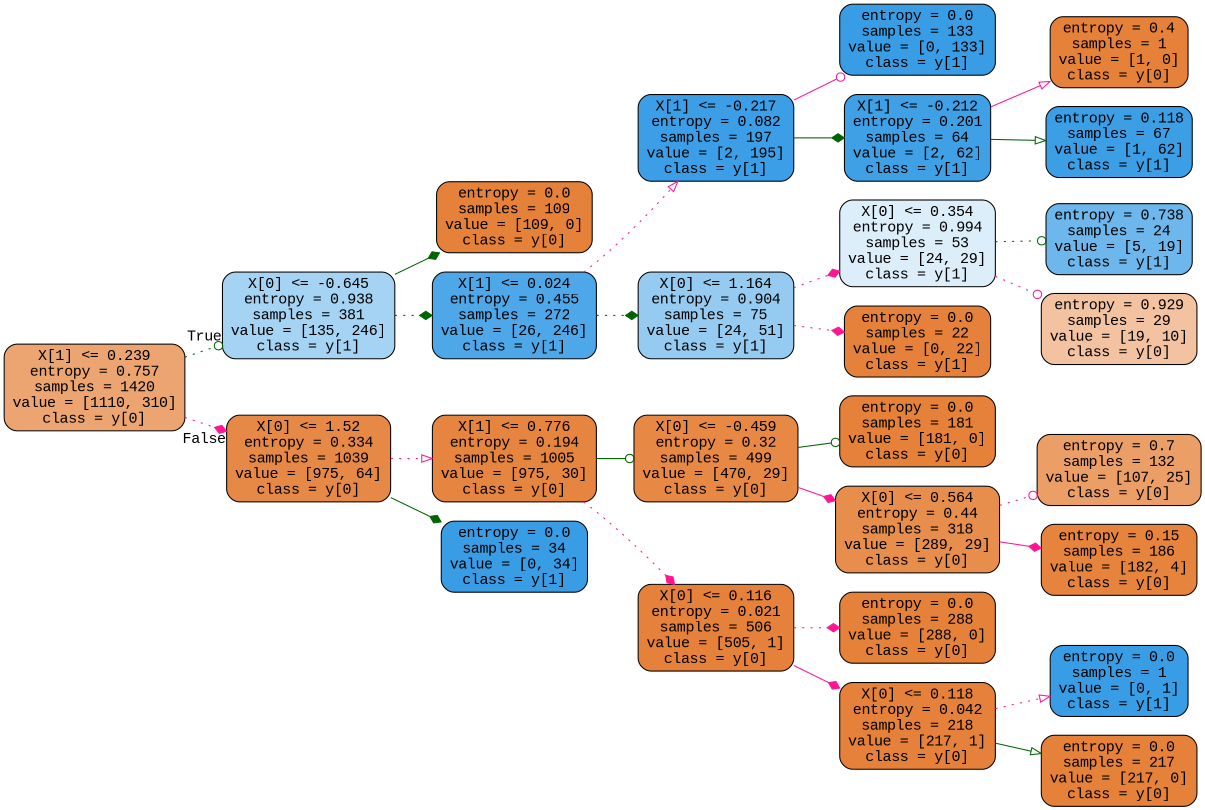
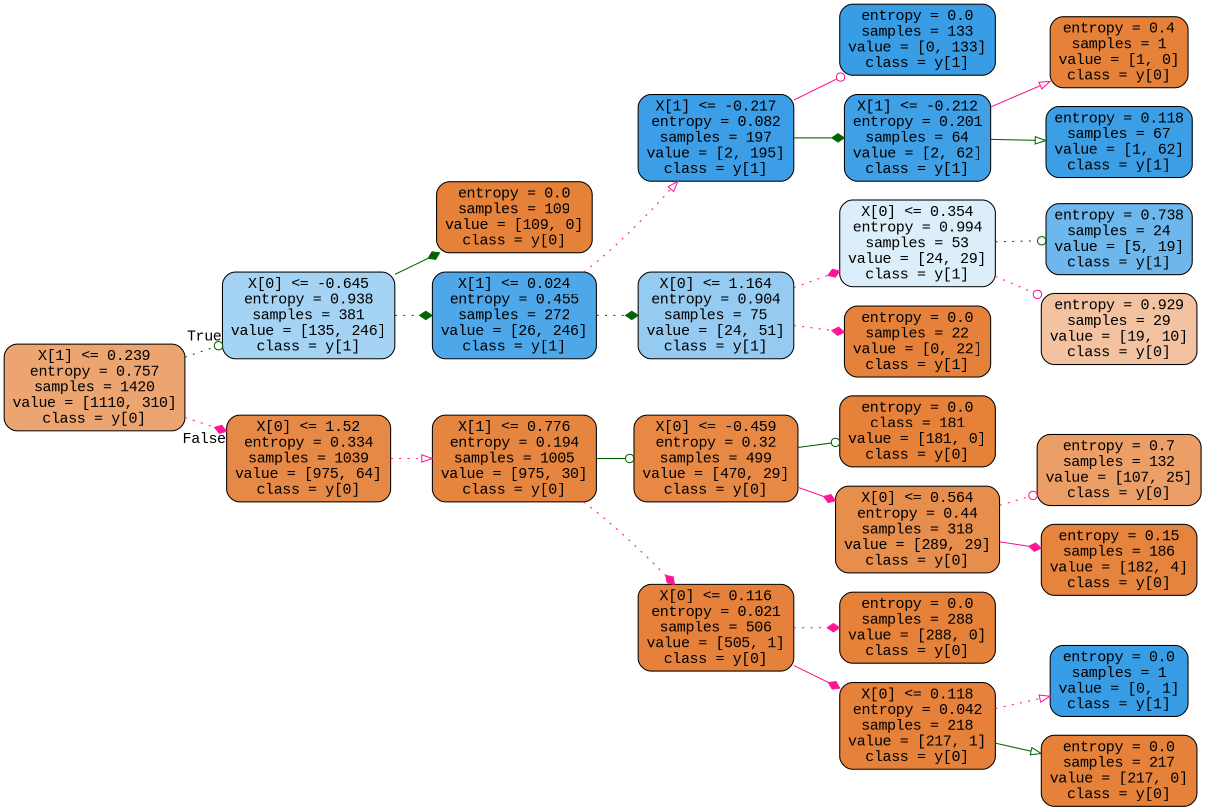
node "entropy = 0.0 samples = 181 value = [181, 0] class = y[0]": label "entropy = 0.0 samples = 181 value = [181, 0] class = y[0]" -> "entropy = 0.0 class = 181 value = [181, 0] class = y[0]"
node "entropy = 0.0 samples = 34 value = [0, 34] class = y[1]": removed
